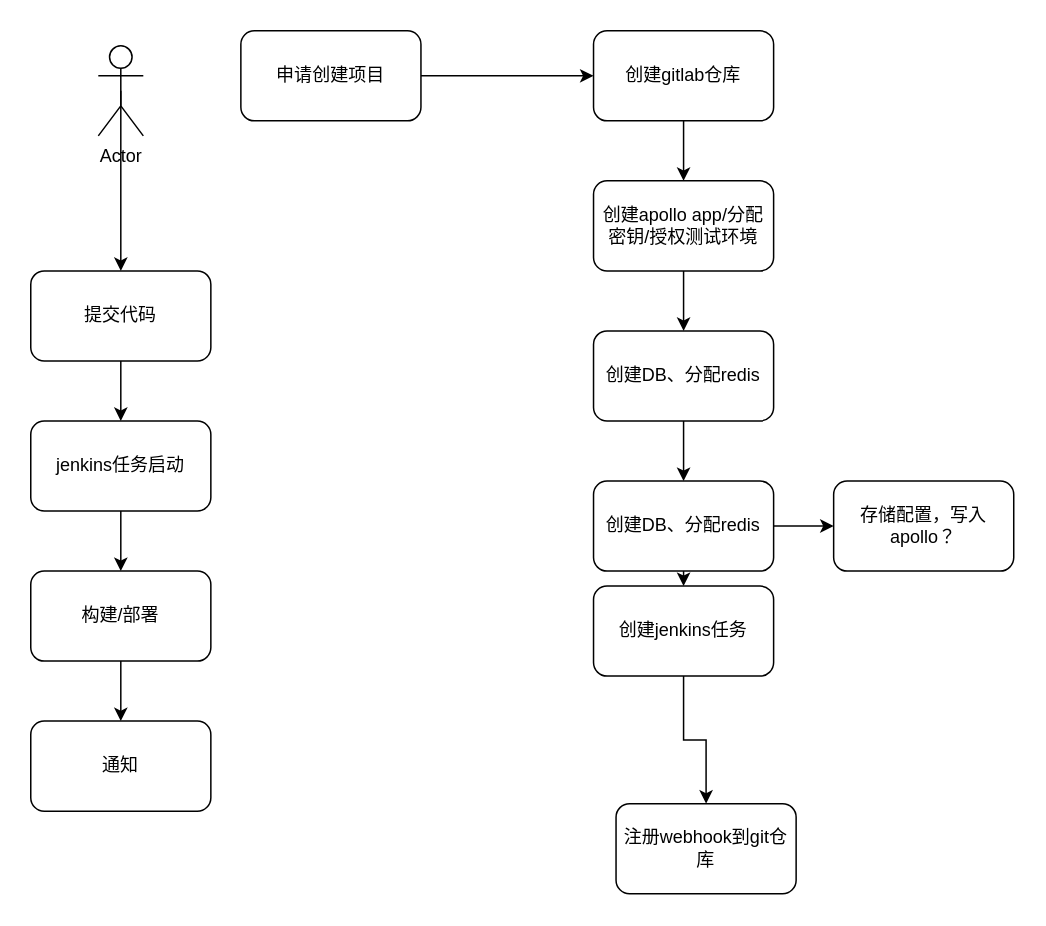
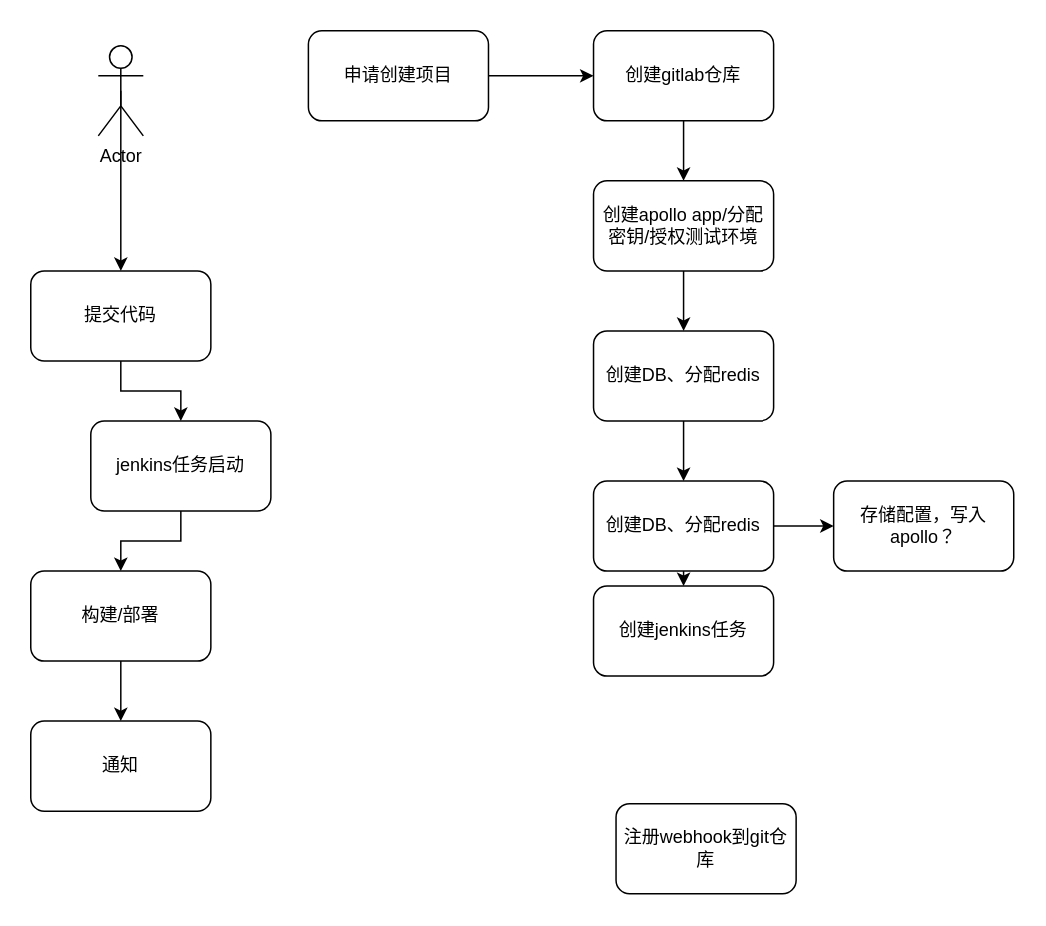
node "申请创建项目": moved (331, 76) -> (398, 76)
node "jenkins任务启动": moved (121, 466) -> (181, 466)
edge "创建jenkins任务" -> "注册webhook到git仓库": removed
